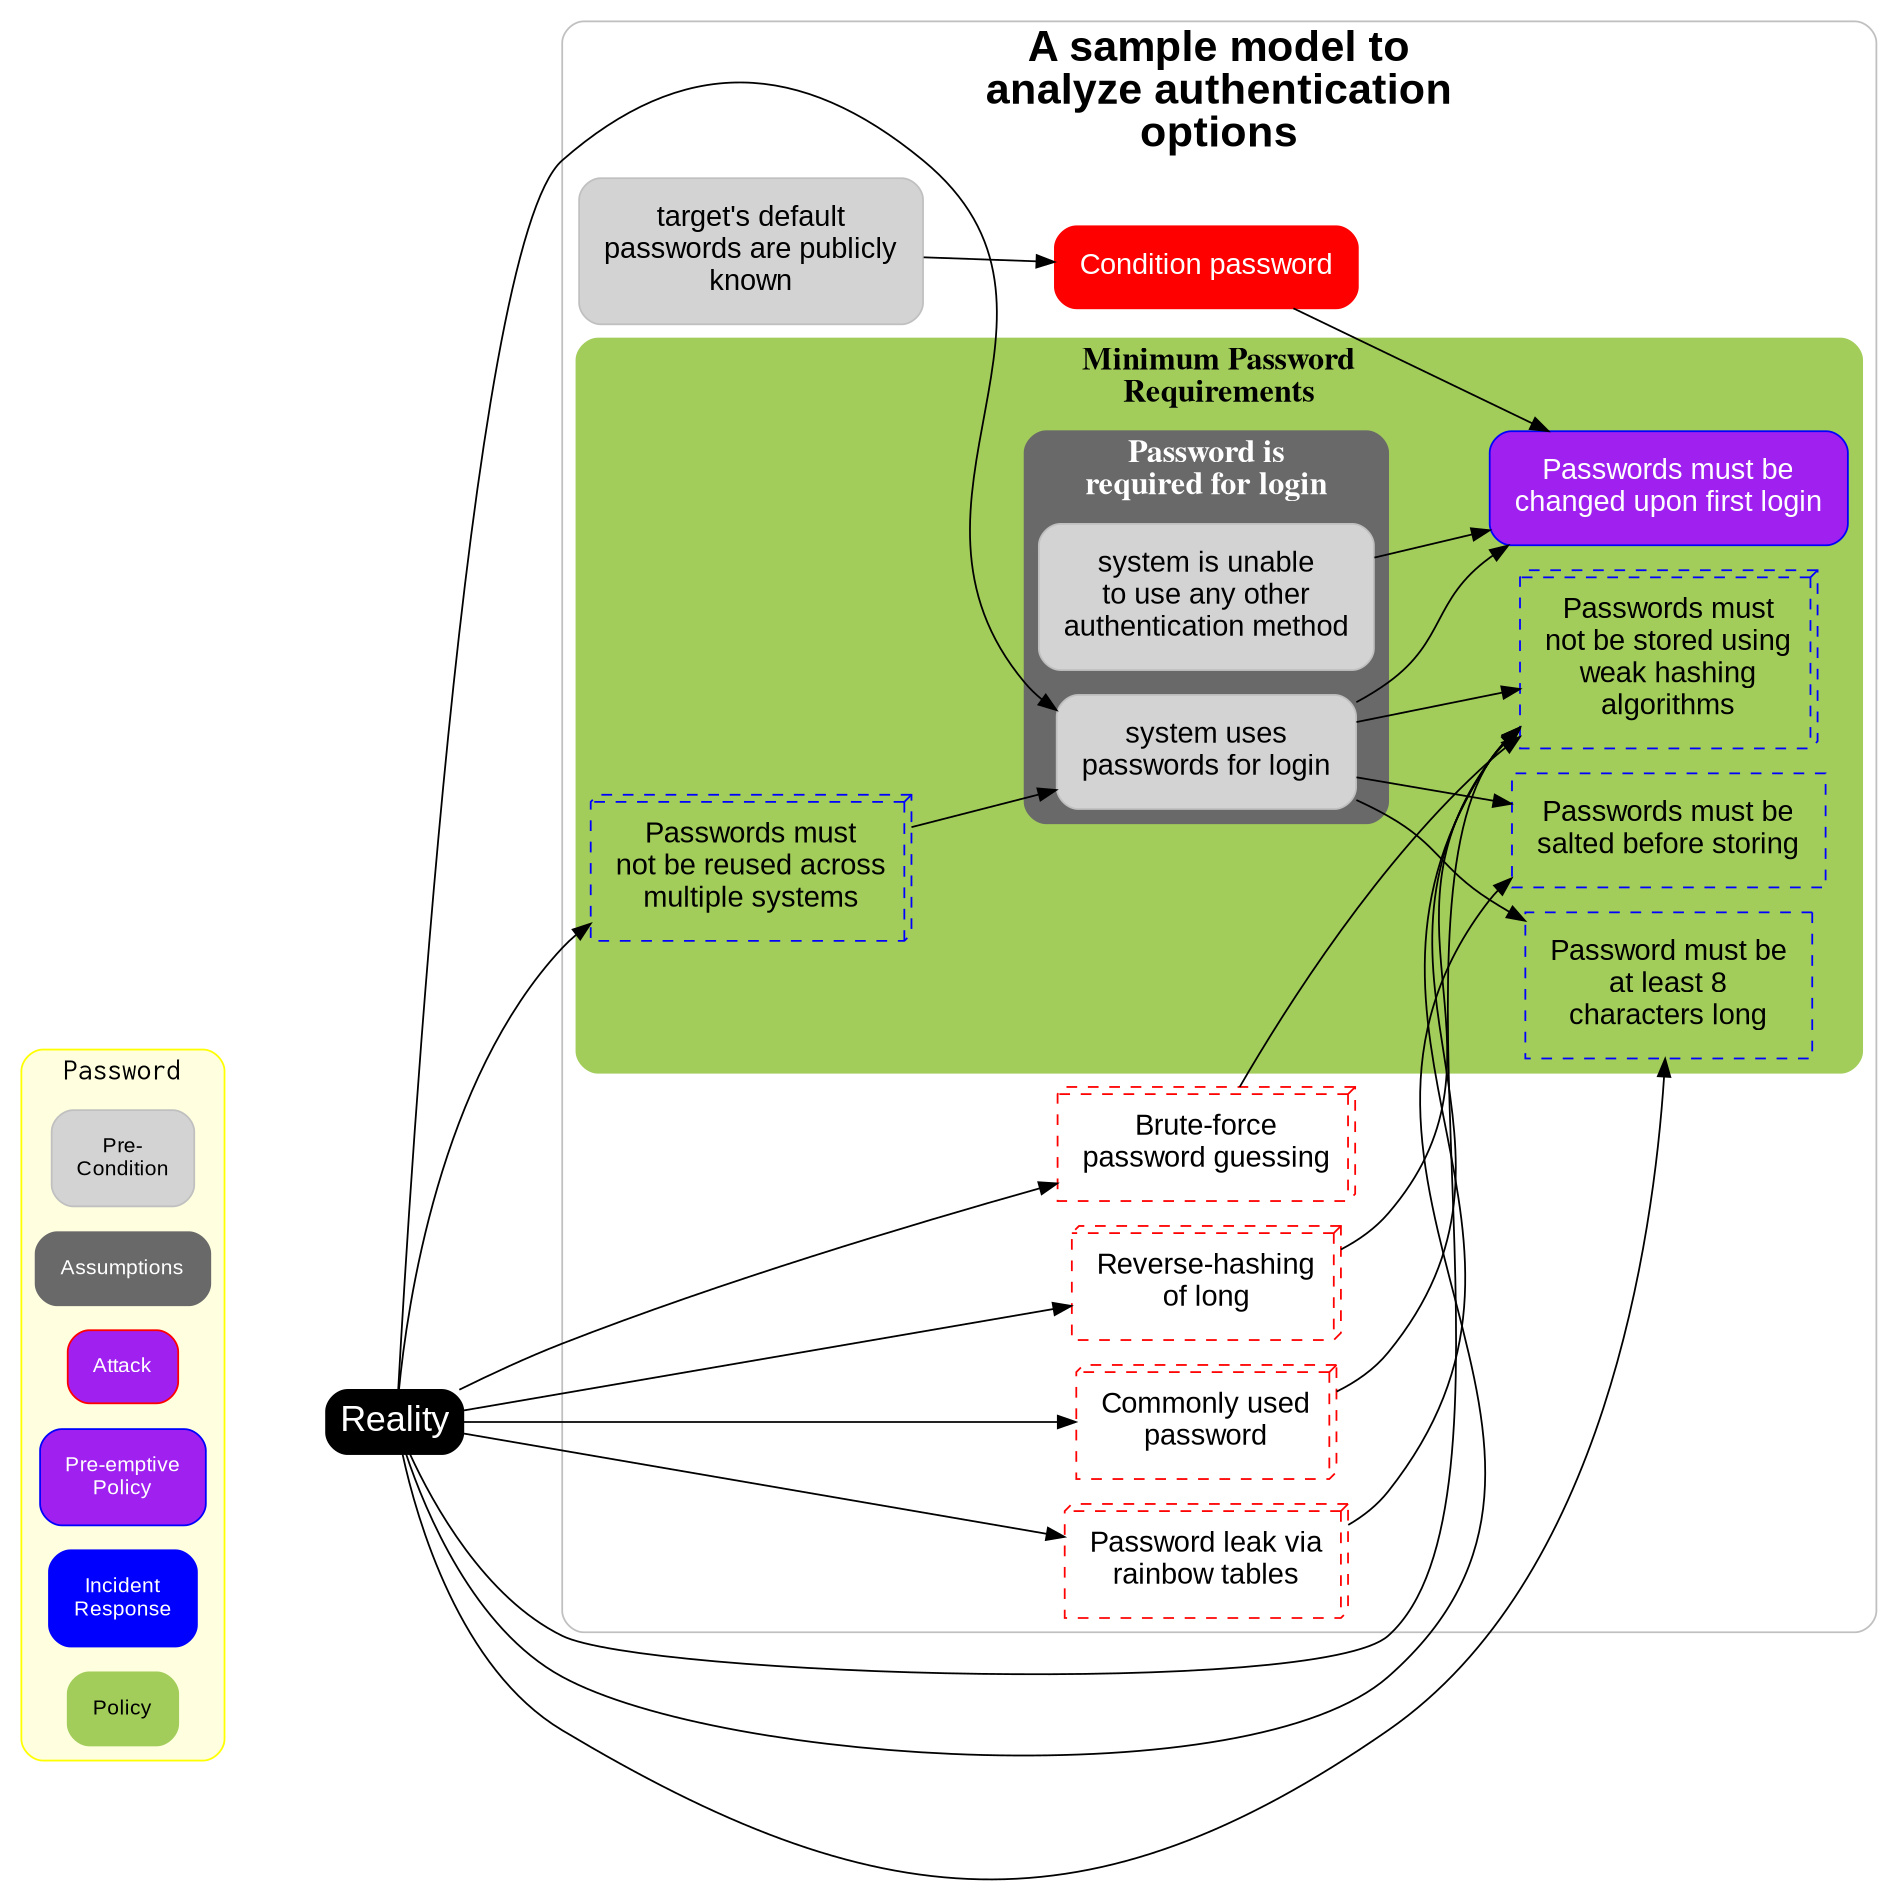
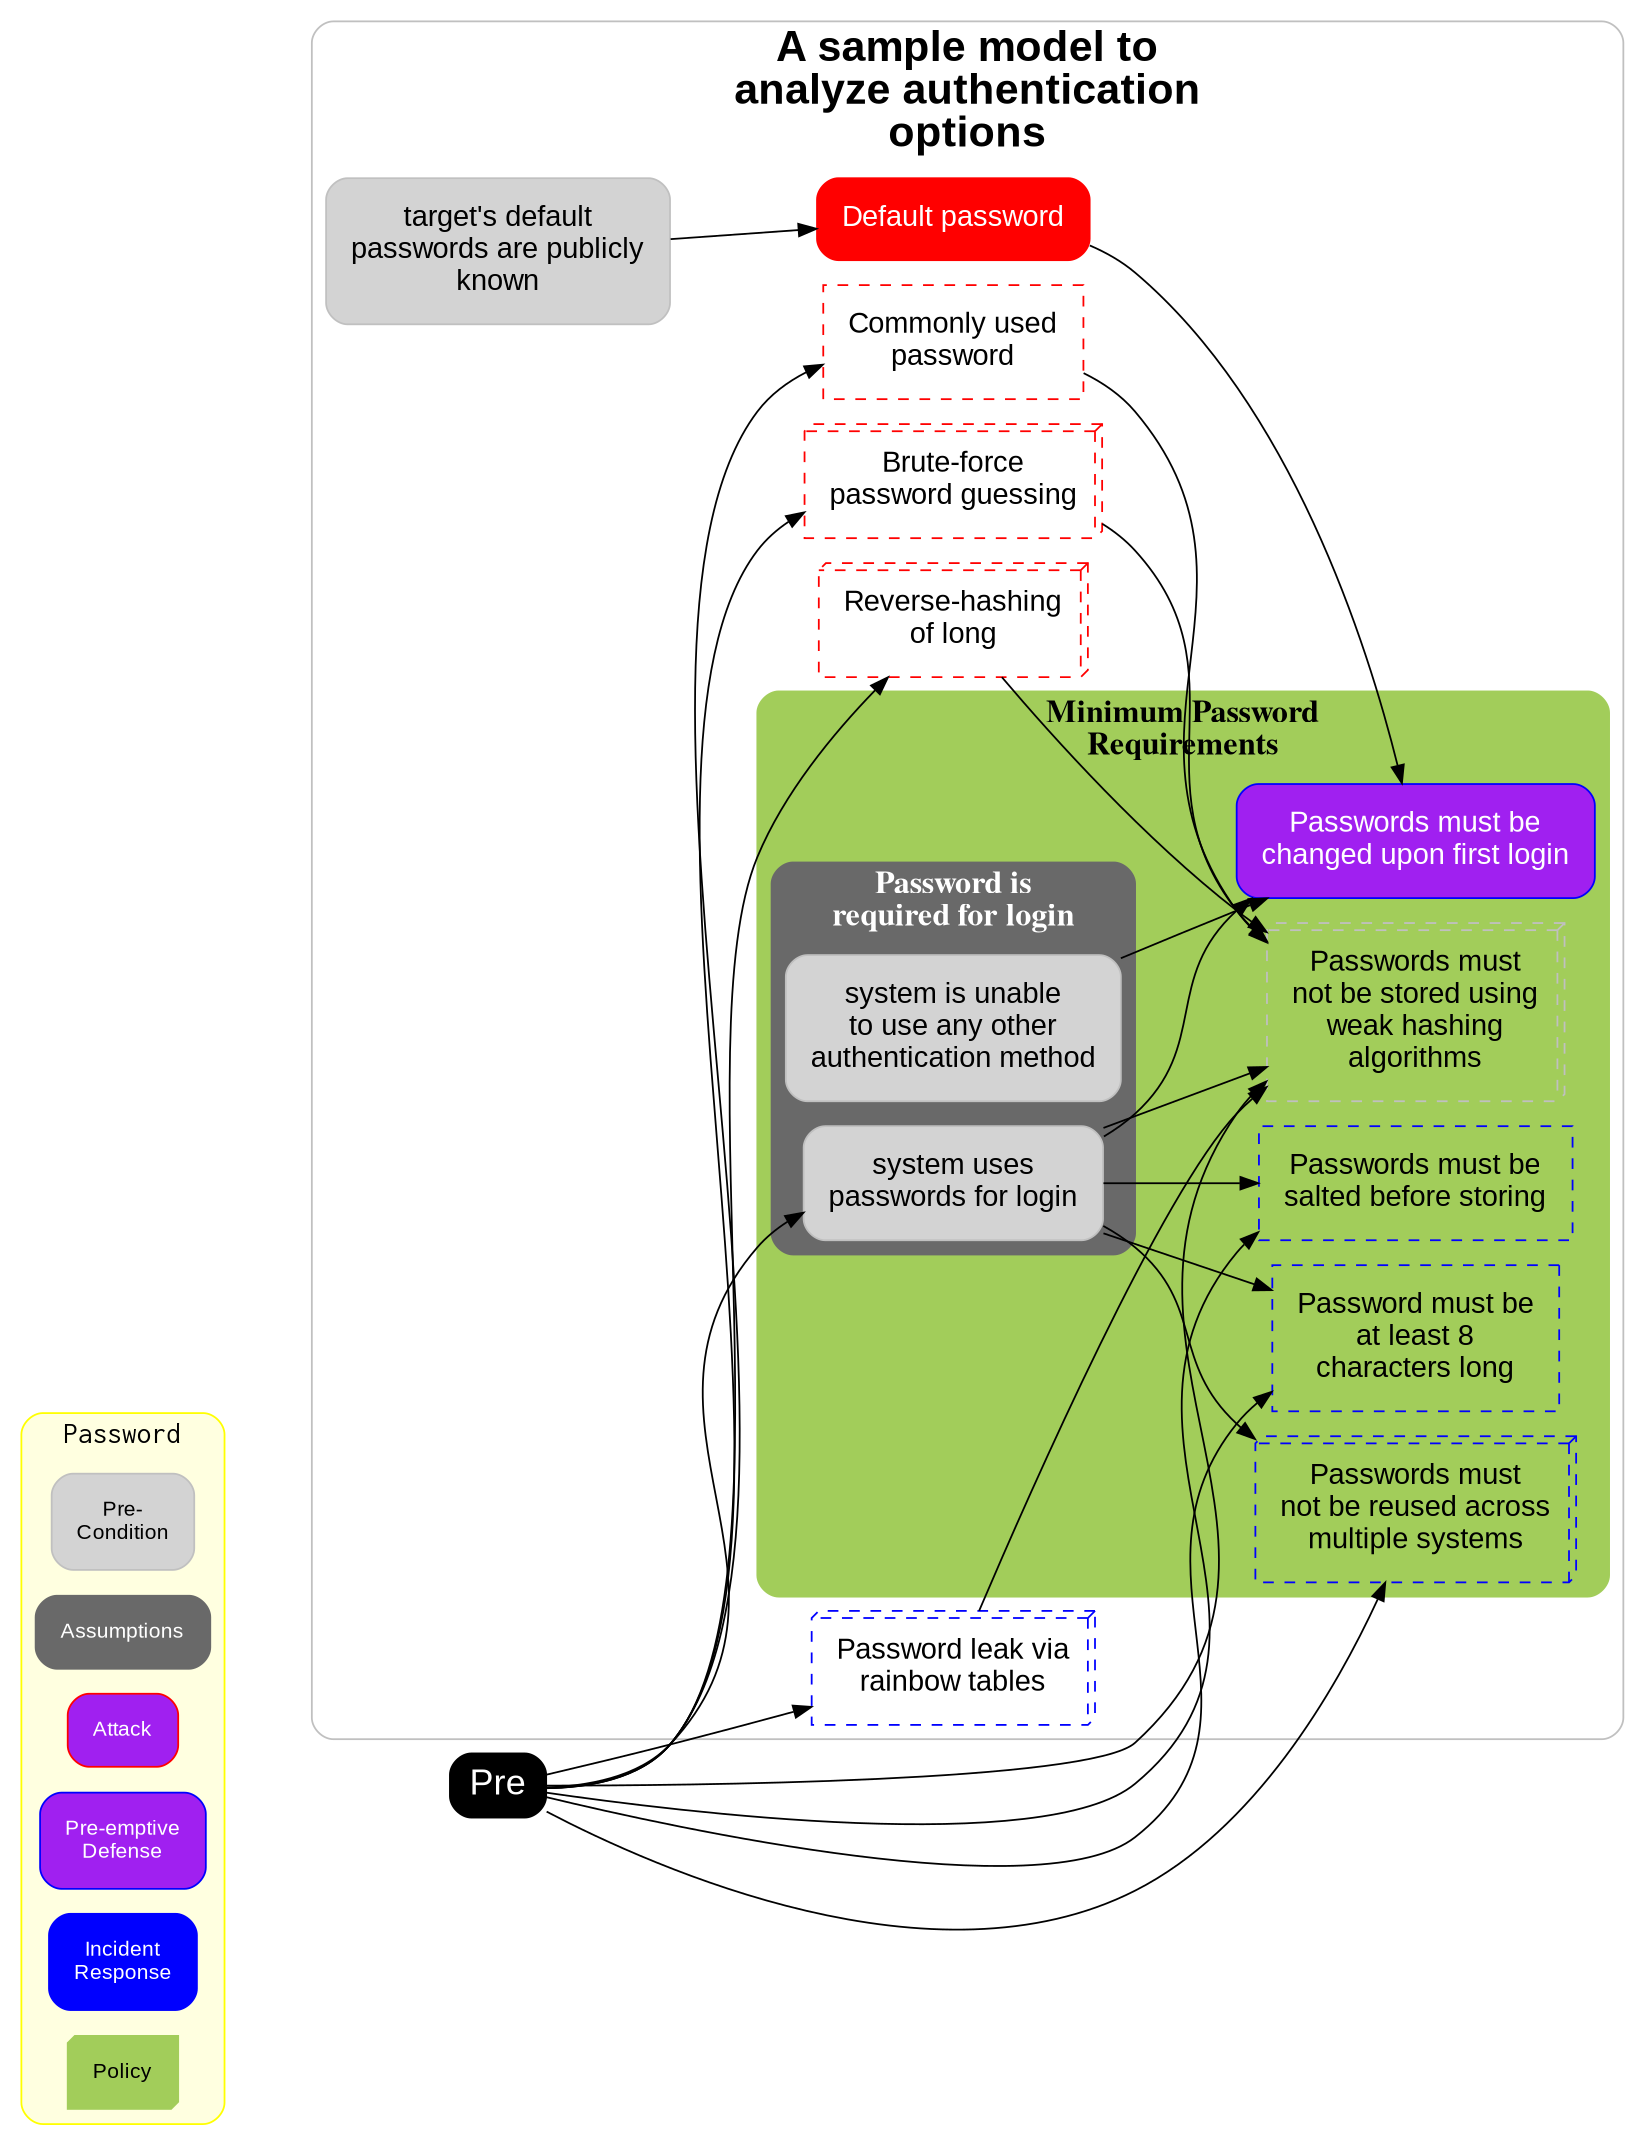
node "Condition password": label "Condition password" -> "Default password"
node "Passwords must not be stored using weak hashing algorithms": color blue -> gray
edge "Passwords must not be reused across multiple systems" -> "system uses passwords for login": reversed
node "Reality": label "Reality" -> "Pre"
node "Commonly used password": shape box3d -> box
node "Pre-emptive Policy": label "Pre-emptive Policy" -> "Pre-emptive Defense"
node "Password leak via rainbow tables": color red -> blue
node "Policy": shape box -> box3d
